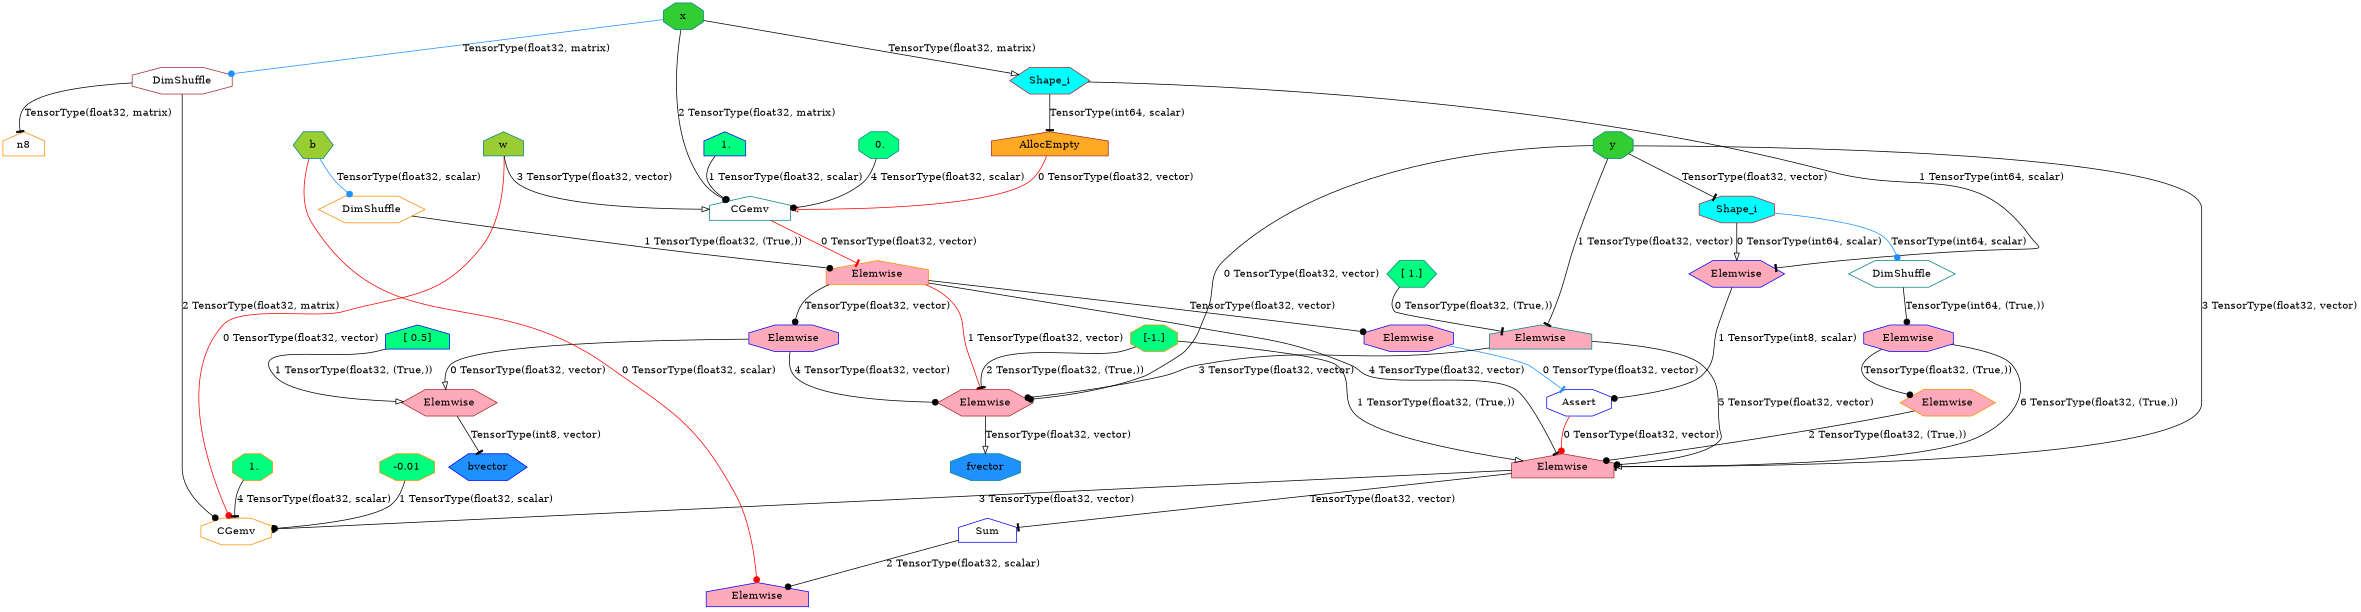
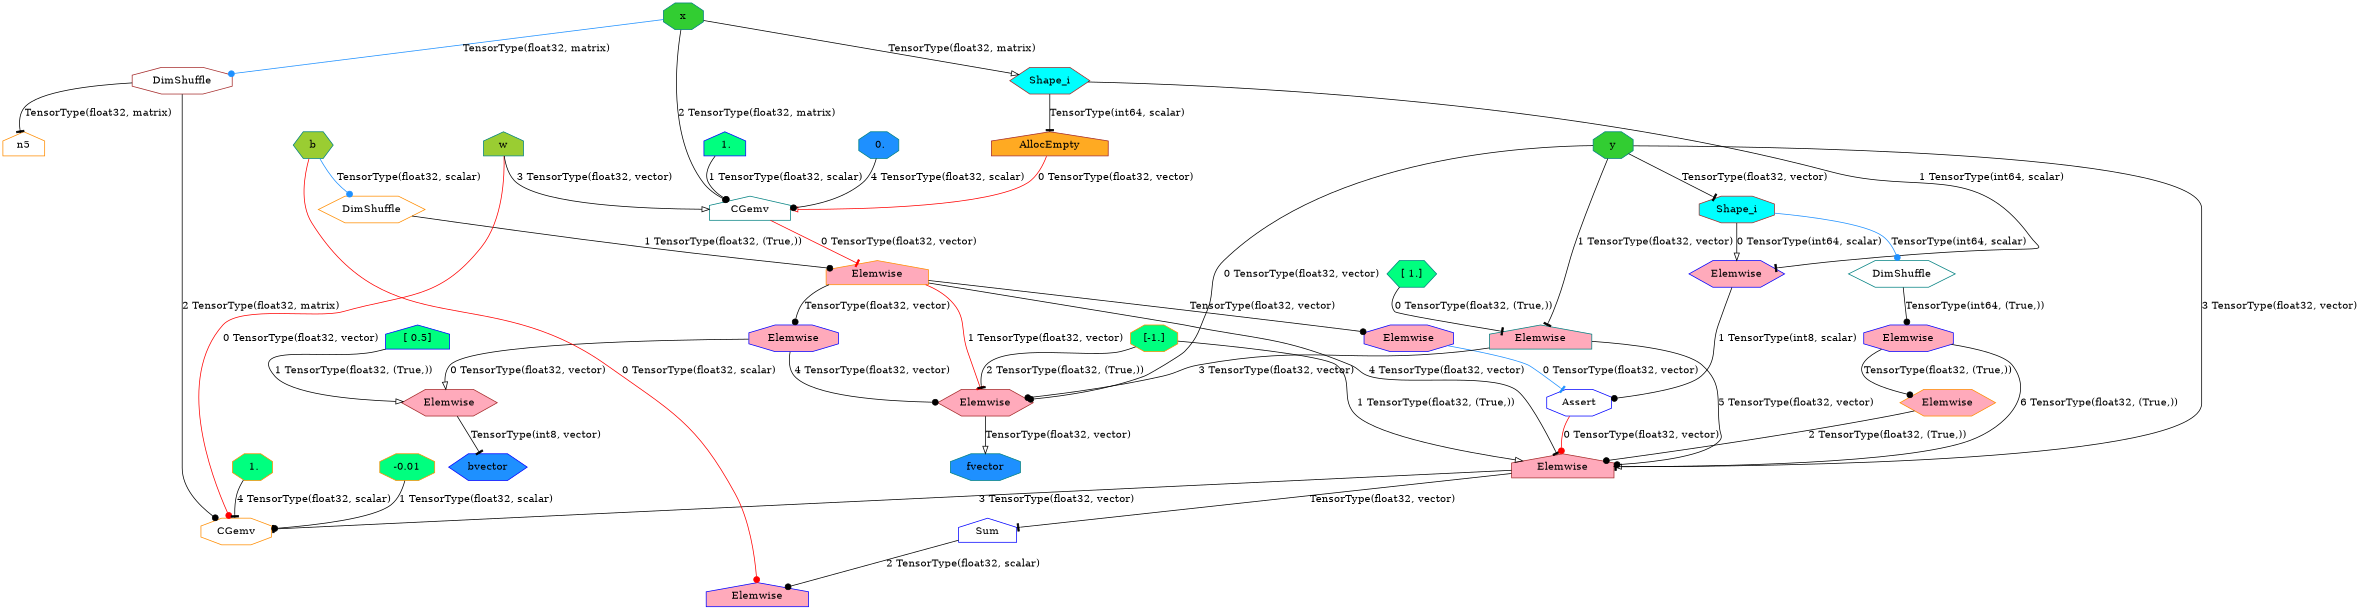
node "n8": label "n8" -> "n5"
node "0.": fillcolor SpringGreen -> dodgerblue
